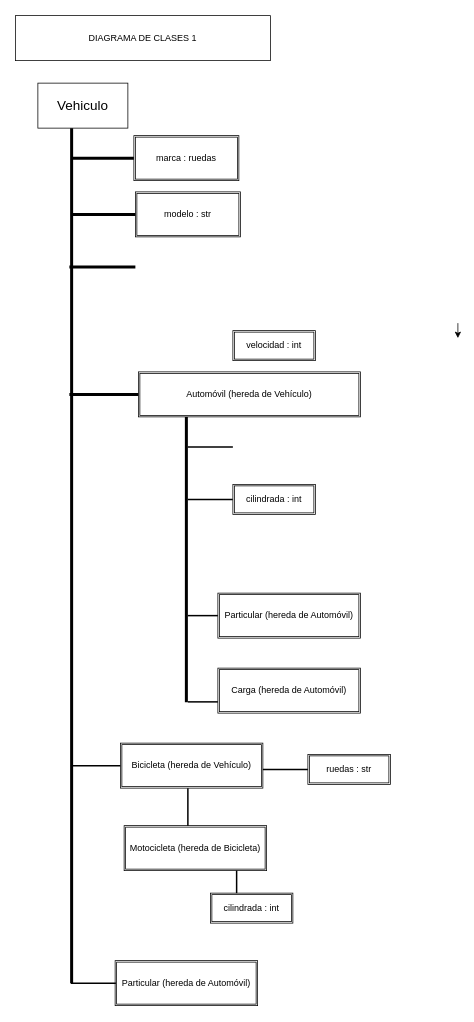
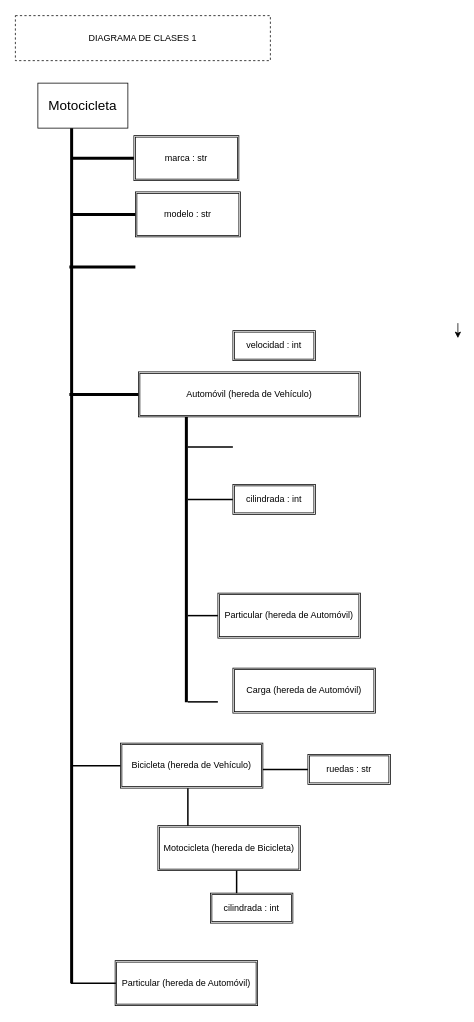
node "DIAGRAMA DE CLASES 1": style solid -> dashed
node "Vehiculo": label "Vehiculo" -> "Motocicleta"
node "marca : ruedas": label "marca : ruedas" -> "marca : str"
node "Carga (hereda de Automóvil)": moved (289, 690) -> (304, 690)
node "Motocicleta (hereda de Bicicleta)": moved (195, 848) -> (229, 848)
